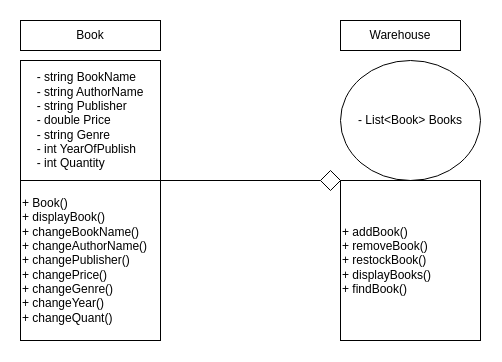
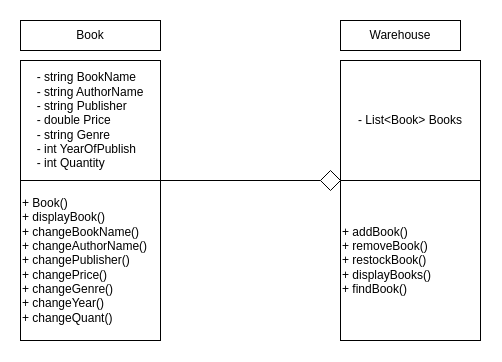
node "- List<Book> Books": shape ellipse -> rectangle
